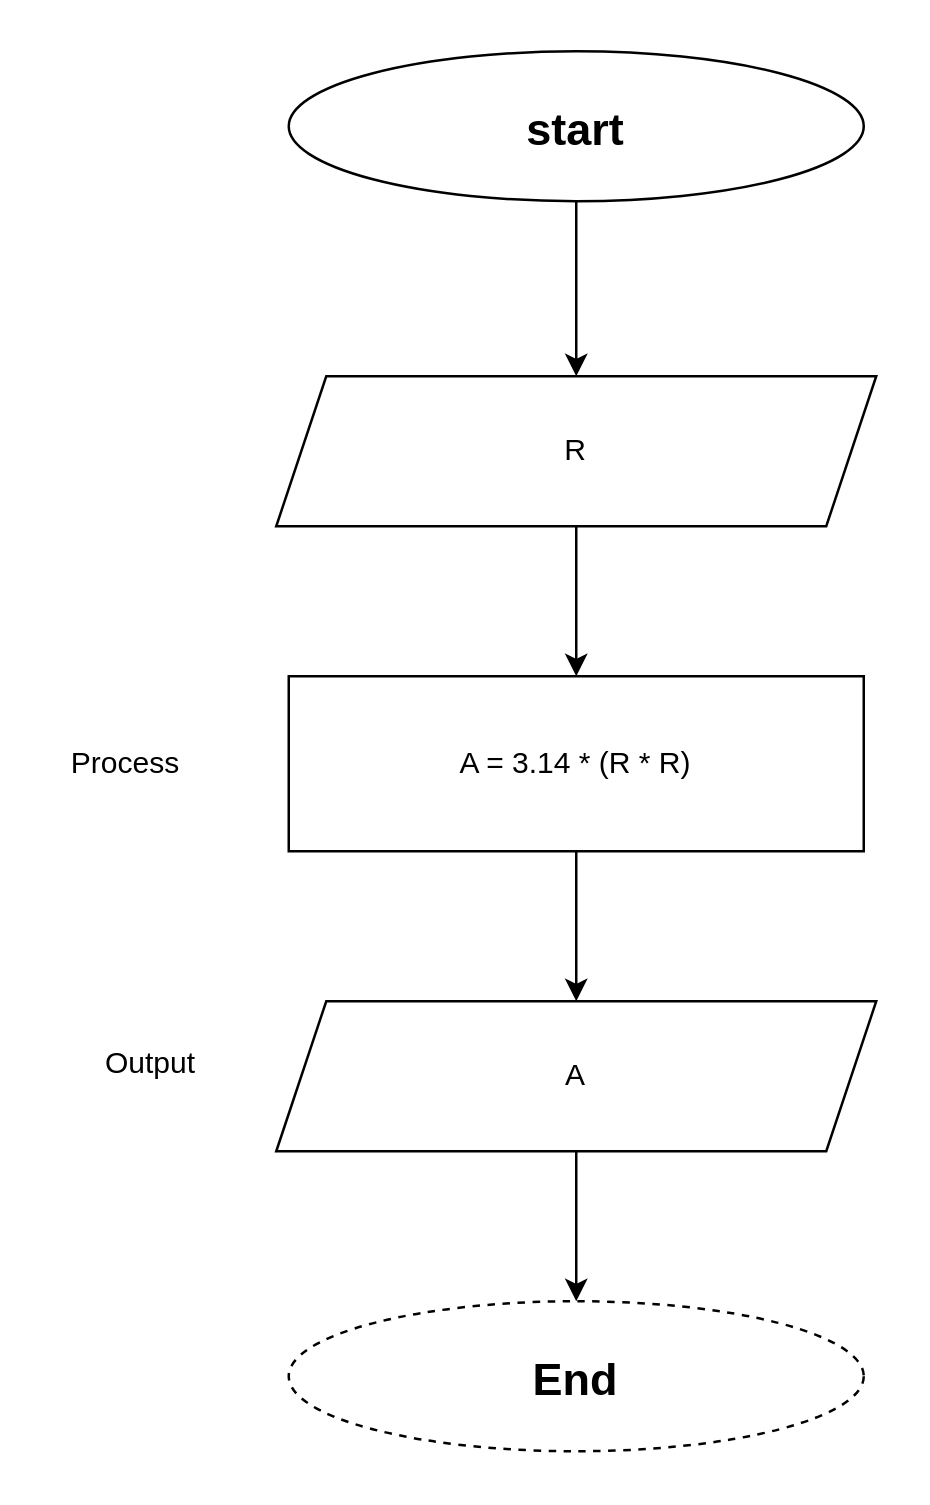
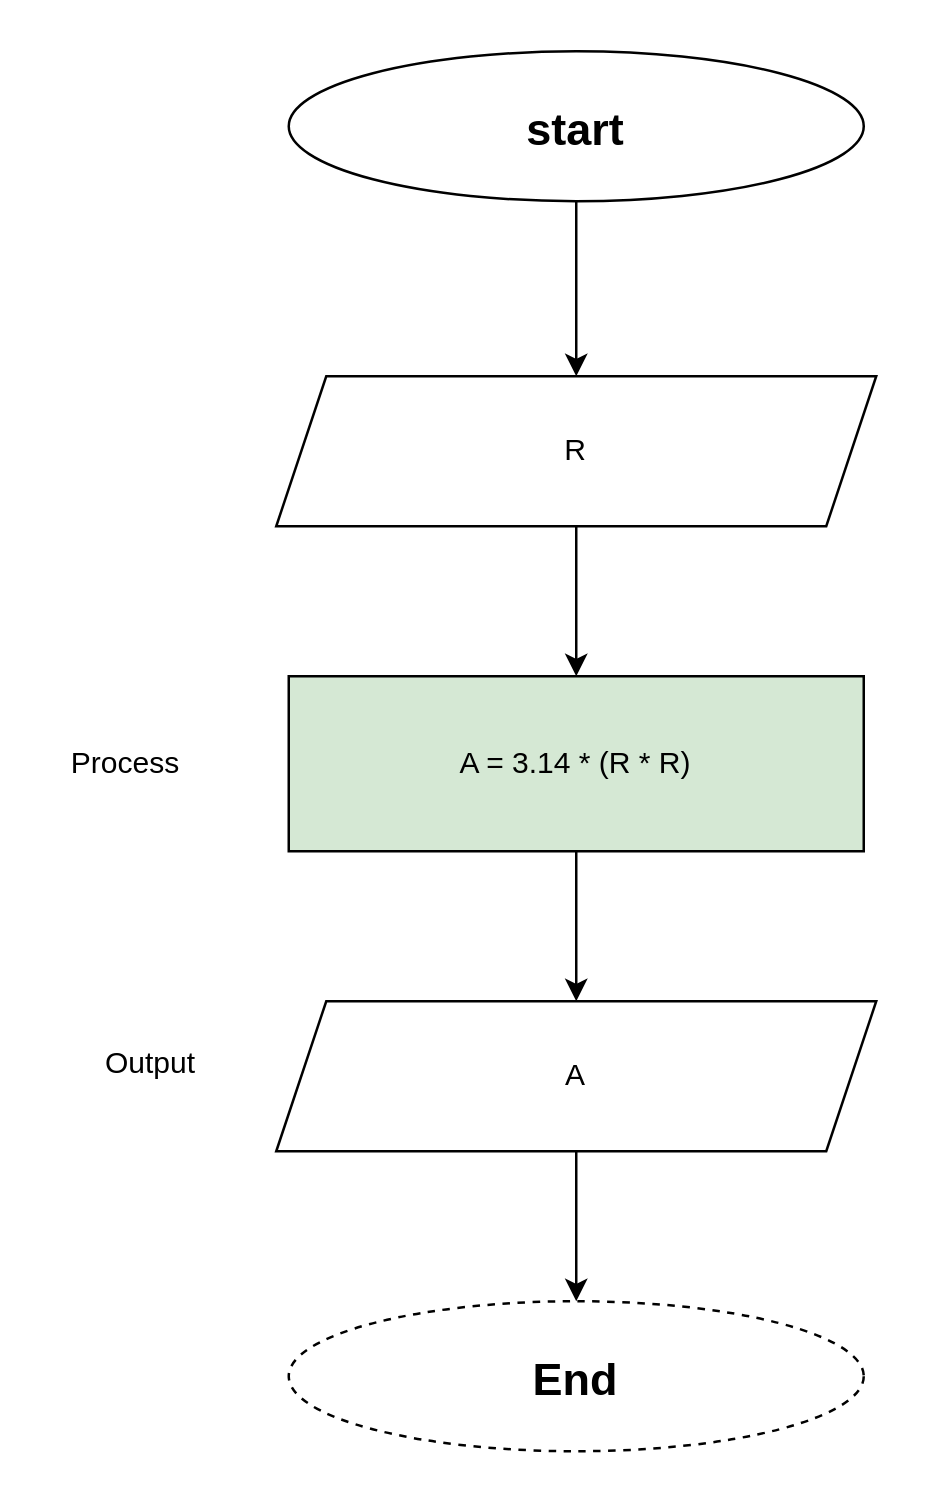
node "A = 3.14 * (R * R)": fillcolor #ffffff -> #d5e8d4
